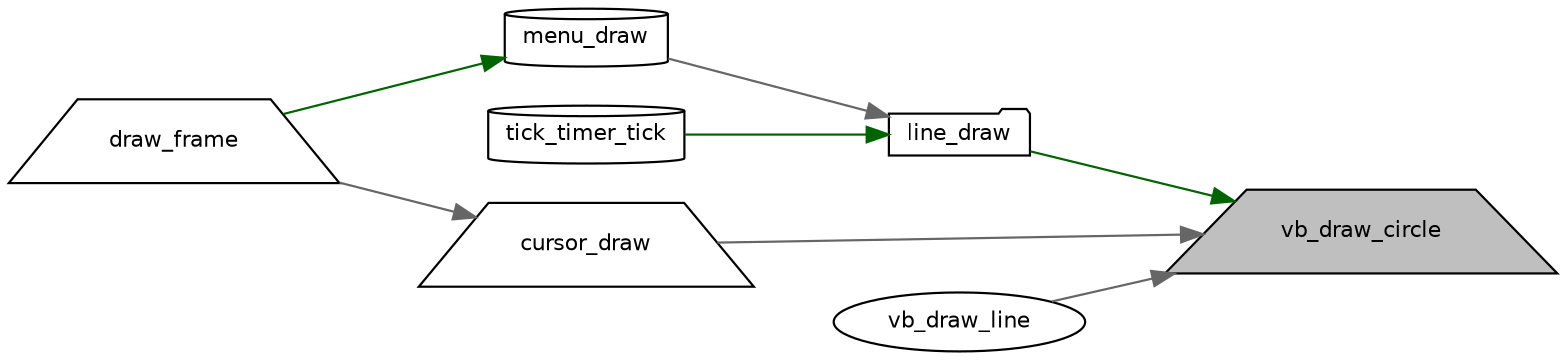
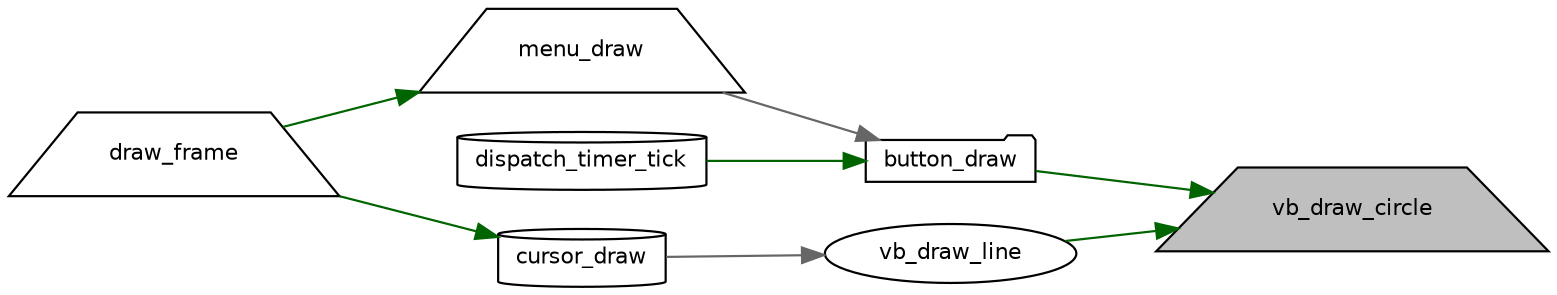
node "menu_draw": shape cylinder -> trapezium
node "tick_timer_tick": label "tick_timer_tick" -> "dispatch_timer_tick"
node "line_draw": label "line_draw" -> "button_draw"
edge "draw_frame" -> "cursor_draw": color gray40 -> darkgreen
edge "cursor_draw" -> "vb_draw_circle": now "cursor_draw" -> "vb_draw_line"
node "cursor_draw": shape trapezium -> cylinder
edge "vb_draw_line" -> "vb_draw_circle": color gray40 -> darkgreen
